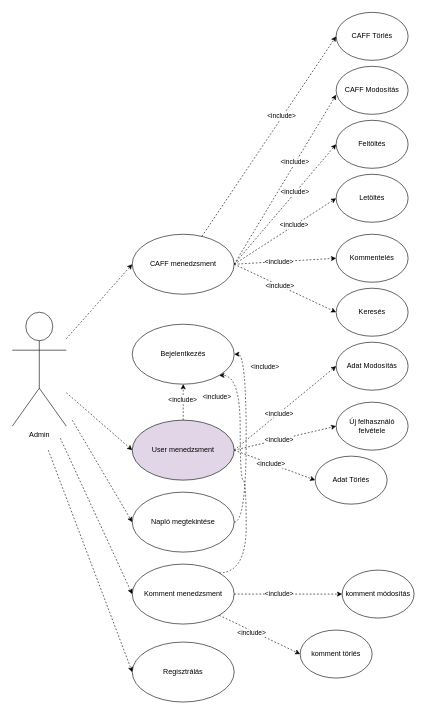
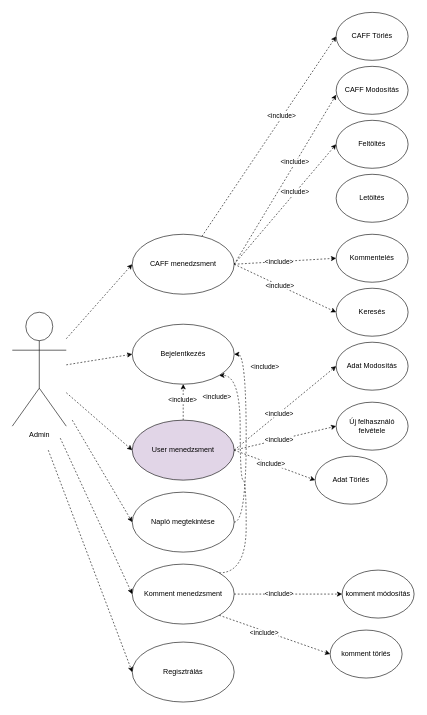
edge "CAFF menedzsment" -> "Letöltés": removed, label "<include>"
edge "Admin" -> "Bejelentkezés": added
node "komment törlés": moved (336, 654) -> (366, 654)
